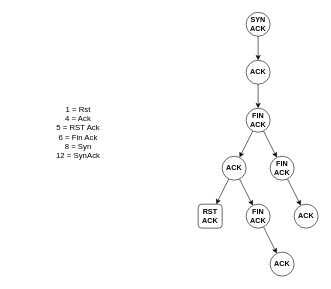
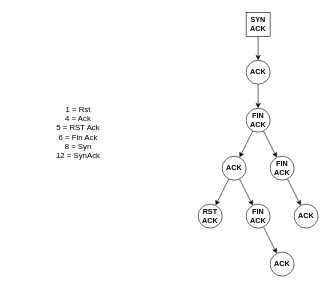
node "SYNACK": shape ellipse -> rectangle
node "RST ACK": shape rounded rectangle -> ellipse
